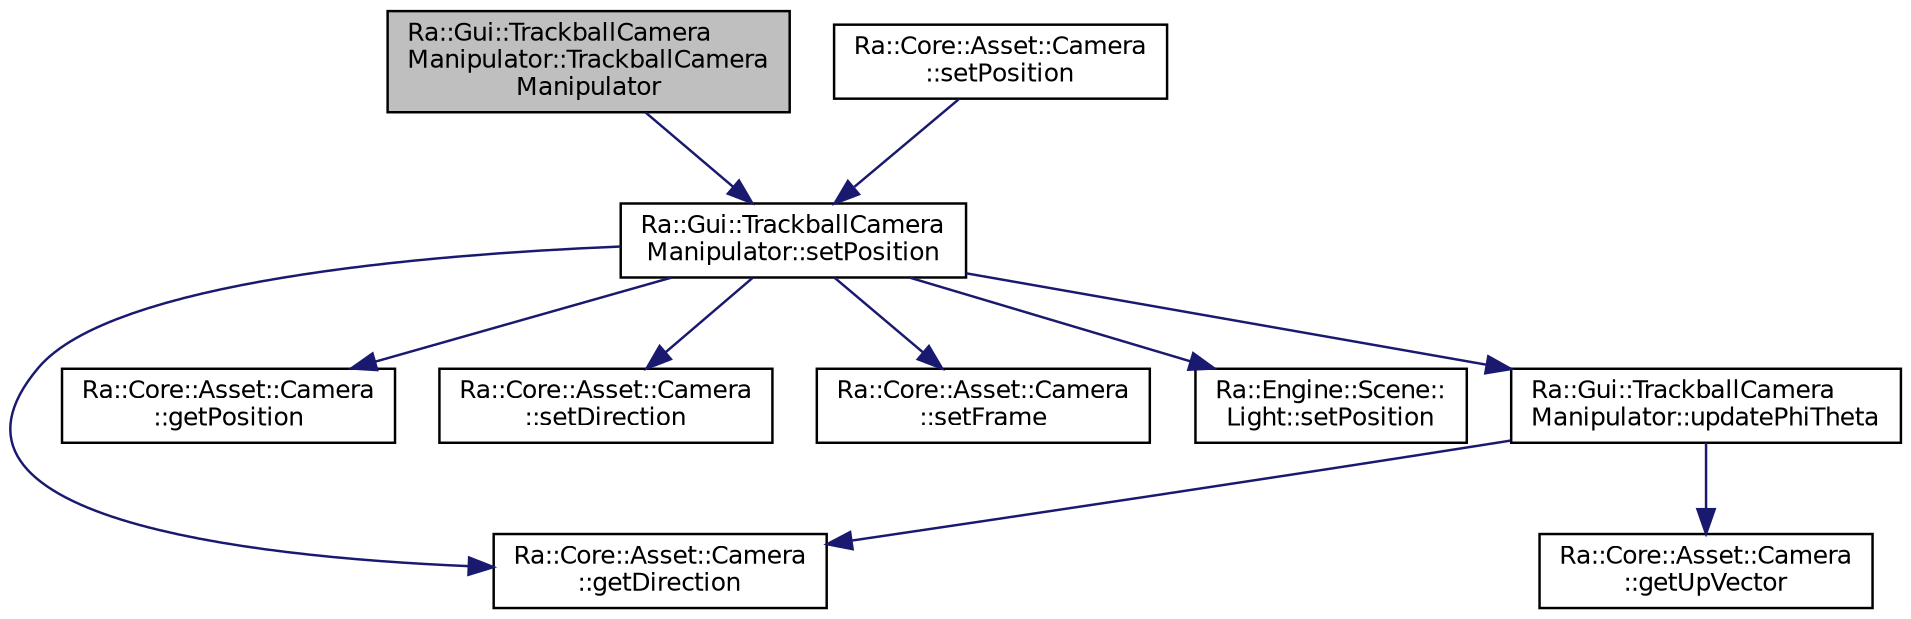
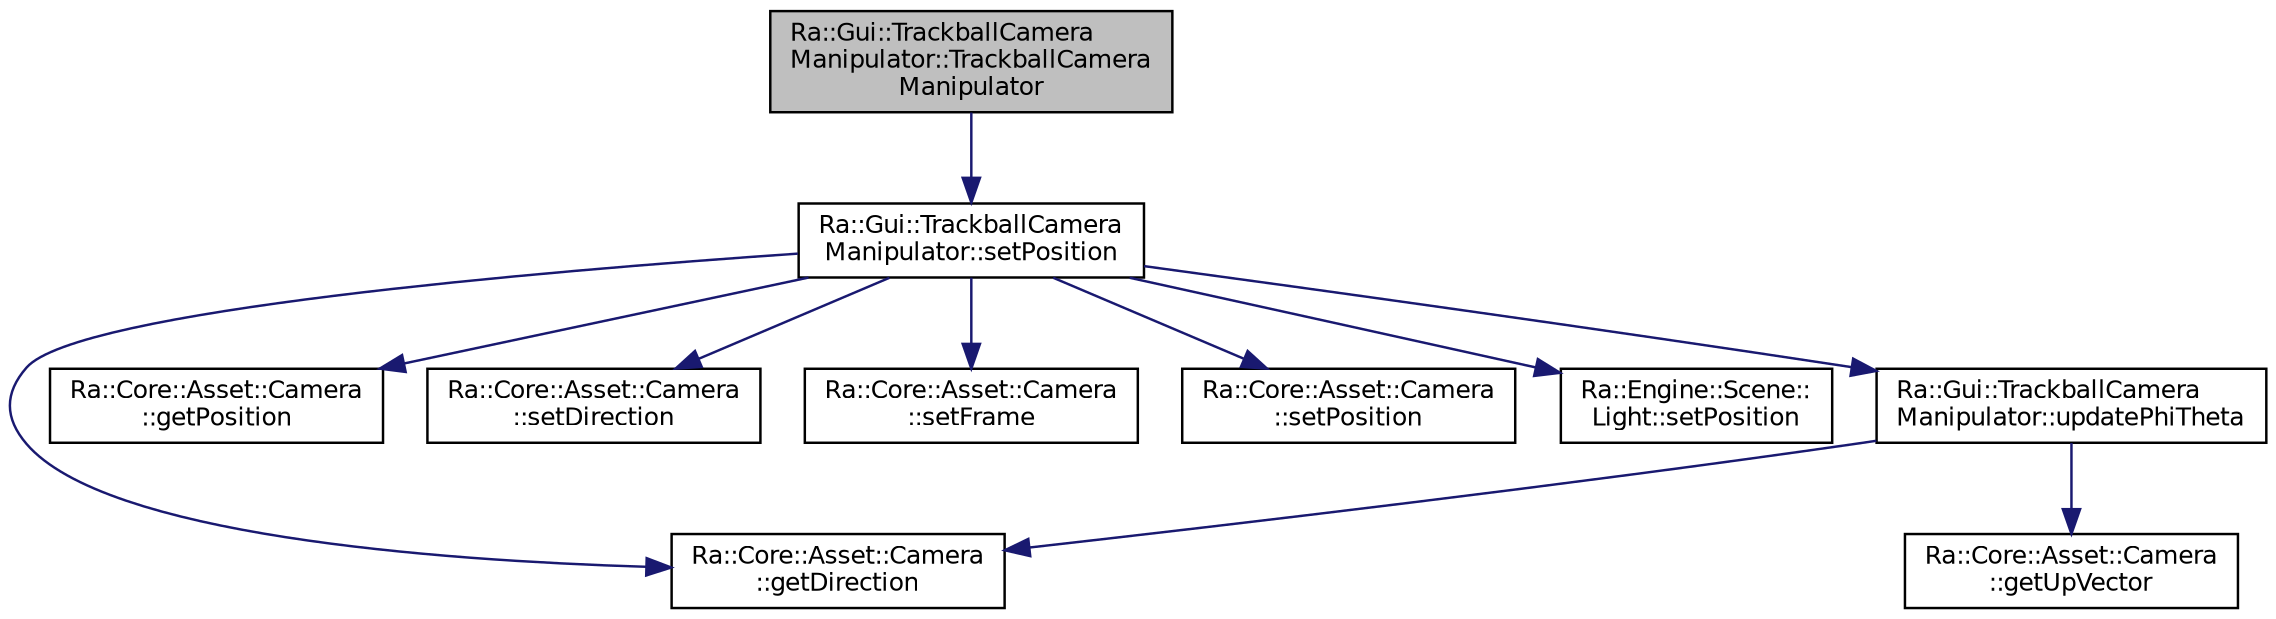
edge "Ra::Core::Asset::Camera ::setPosition" -> "Ra::Gui::TrackballCamera Manipulator::setPosition": reversed
